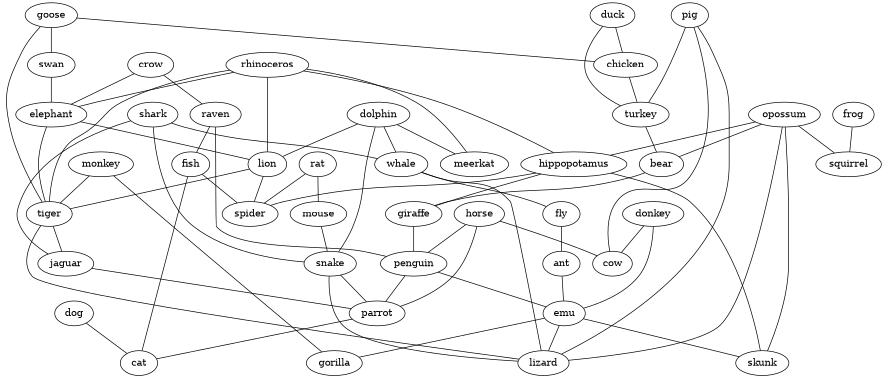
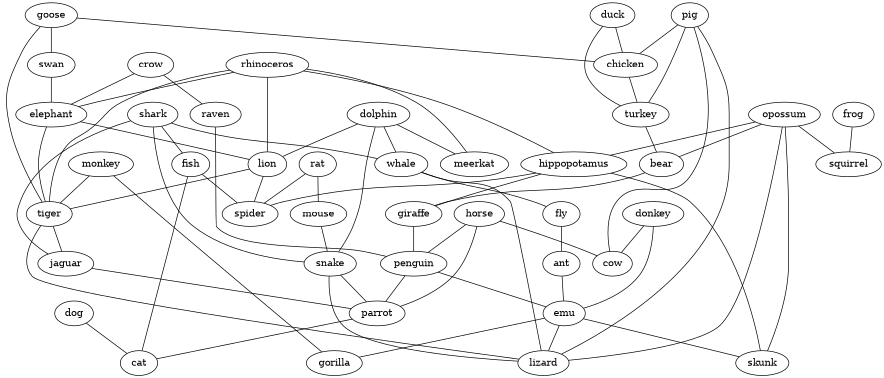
edge "pig" -- "chicken": added
edge "raven" -- "fish": now "shark" -- "fish"
